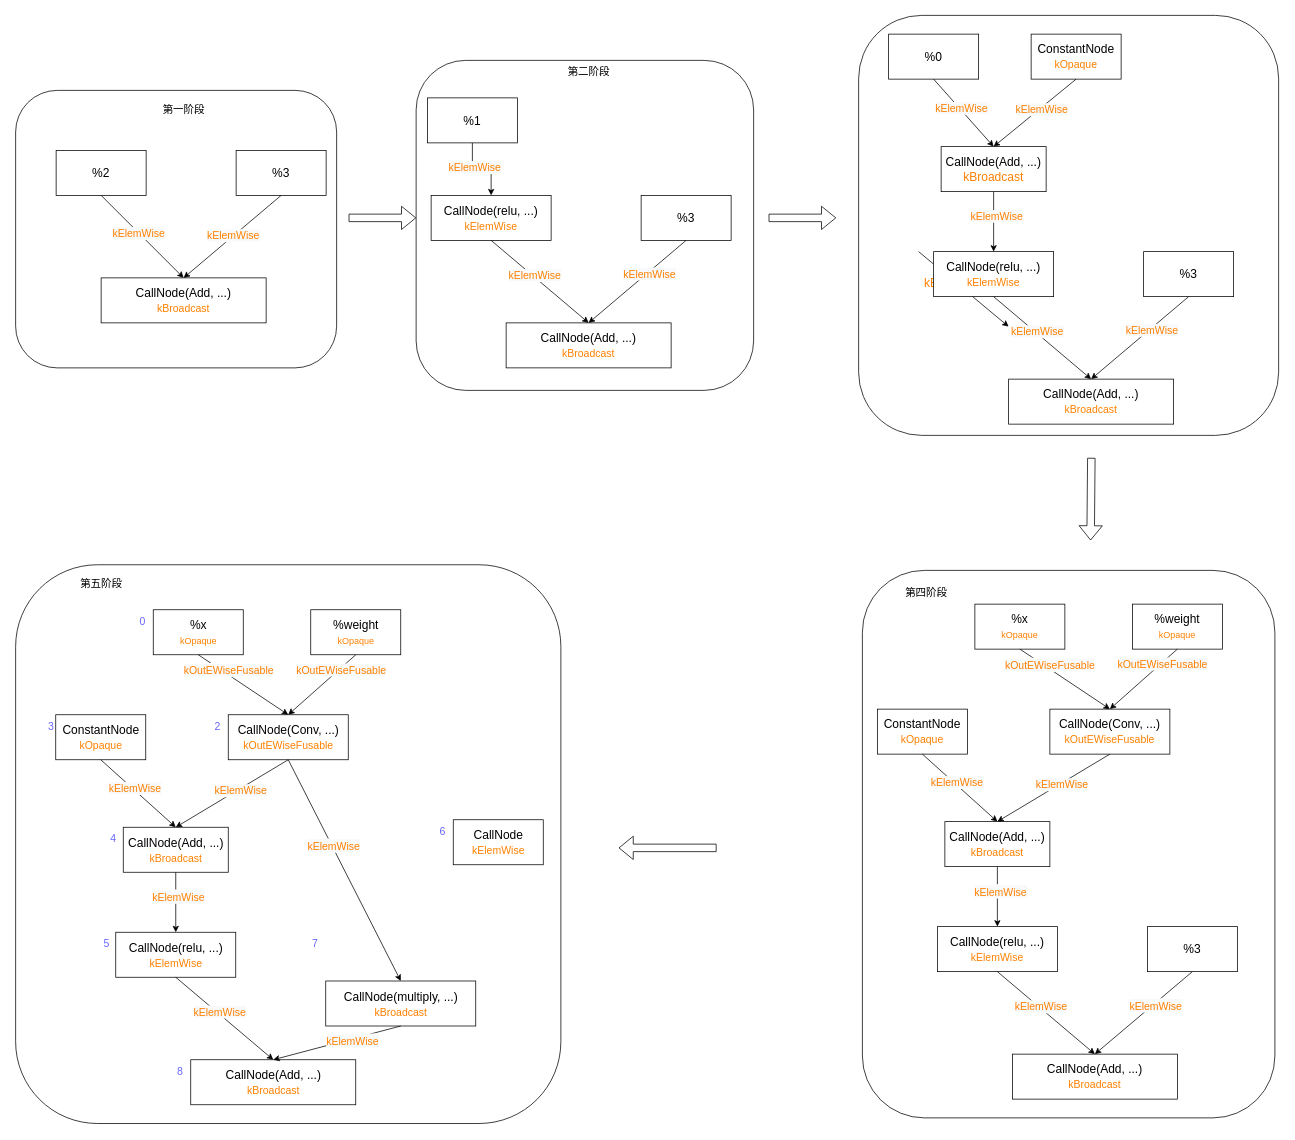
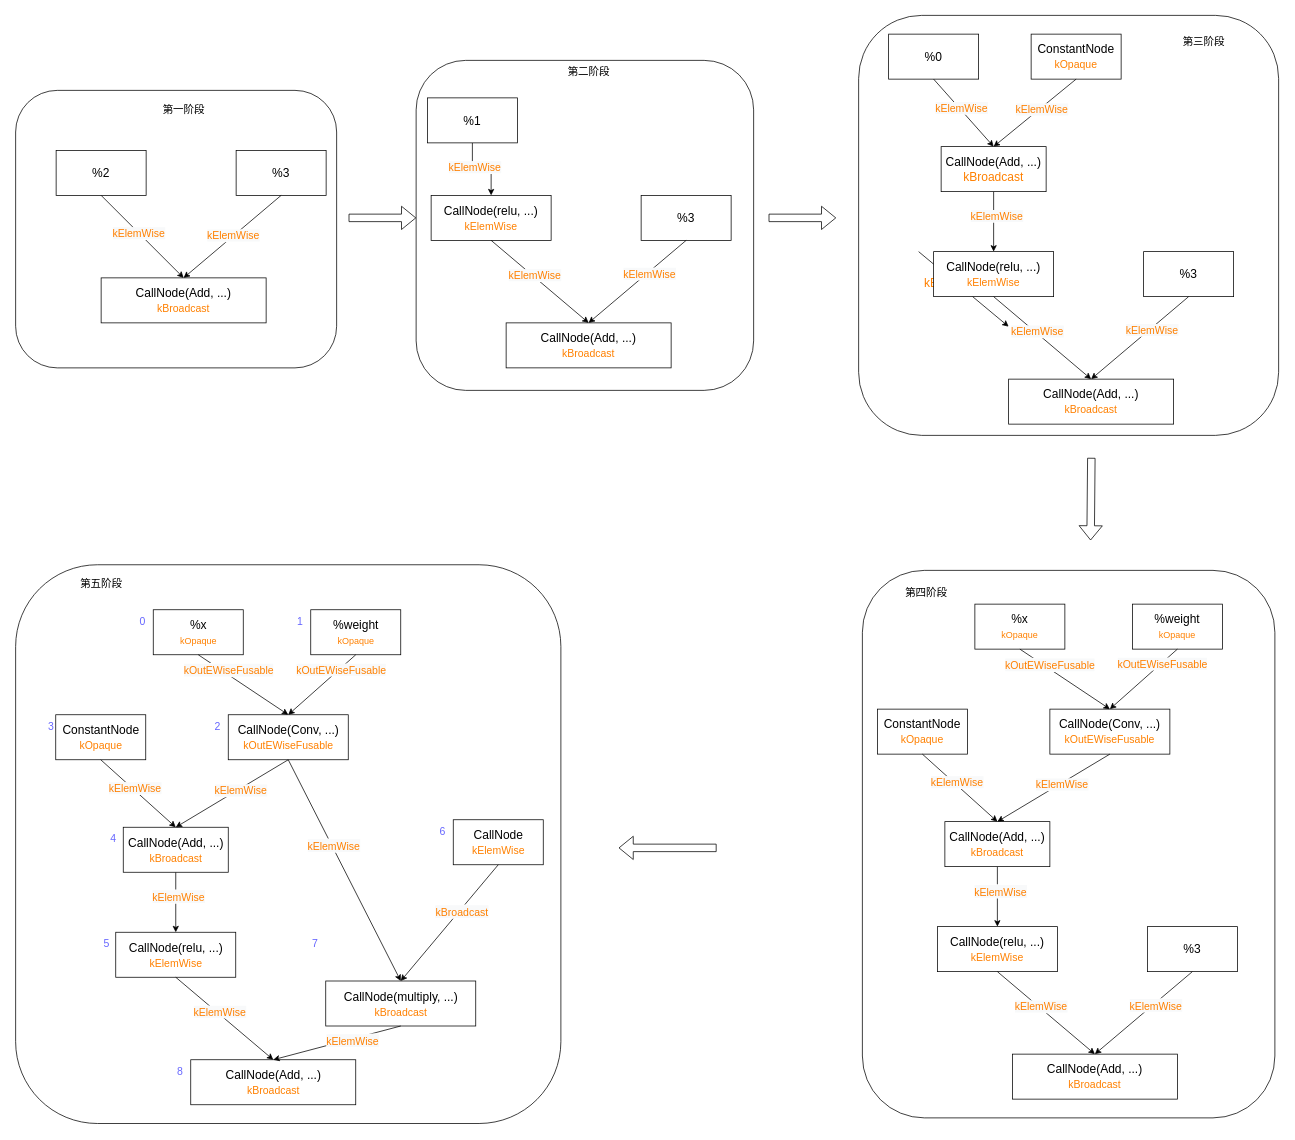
node "第三阶段": added
node "1": added
edge "CallNode kElemWise" -> "CallNode(multiply, ...) kBroadcast": added, label "kBroadcast"
